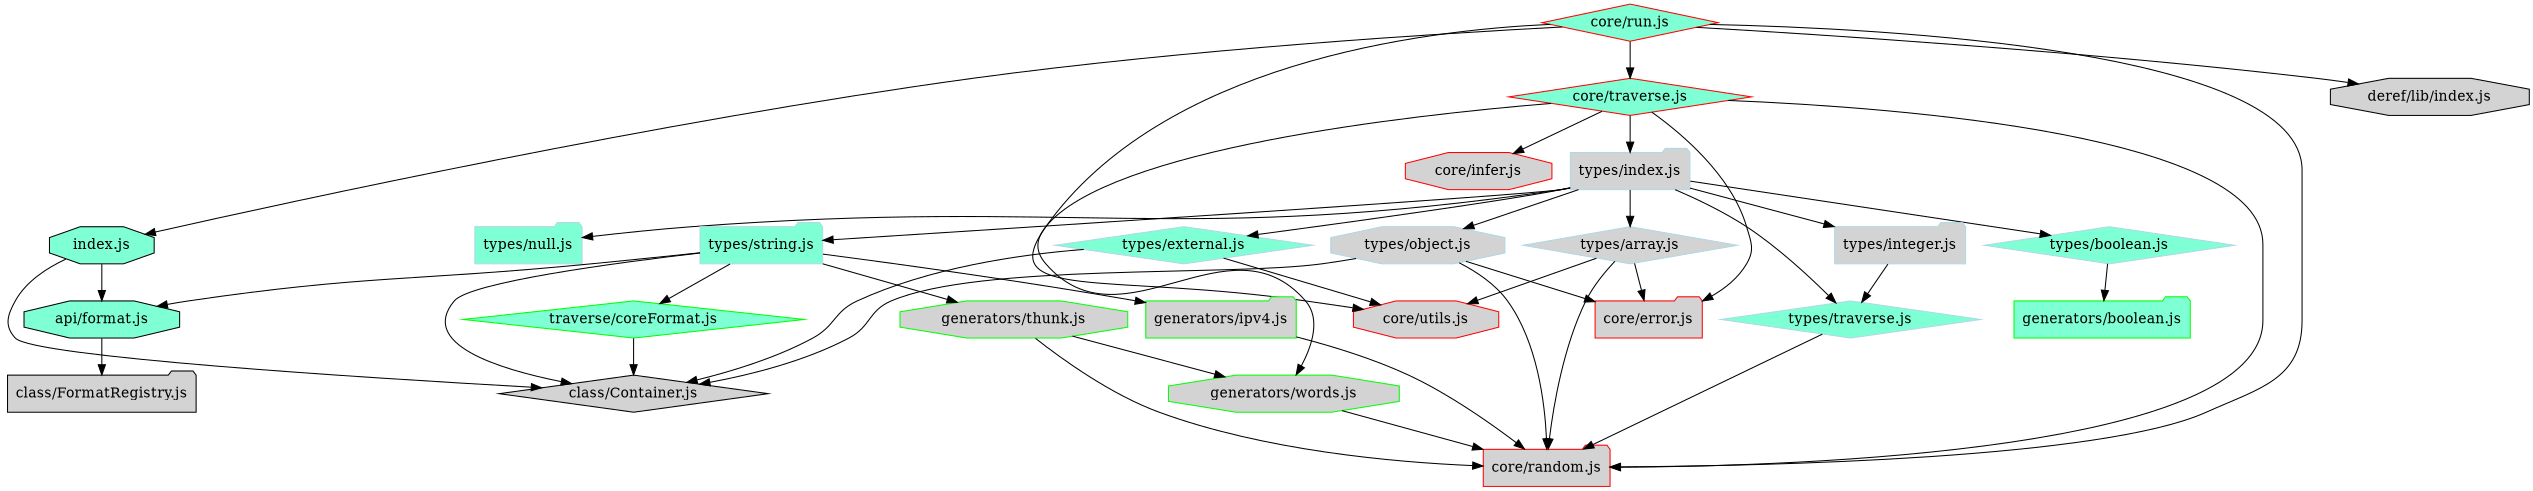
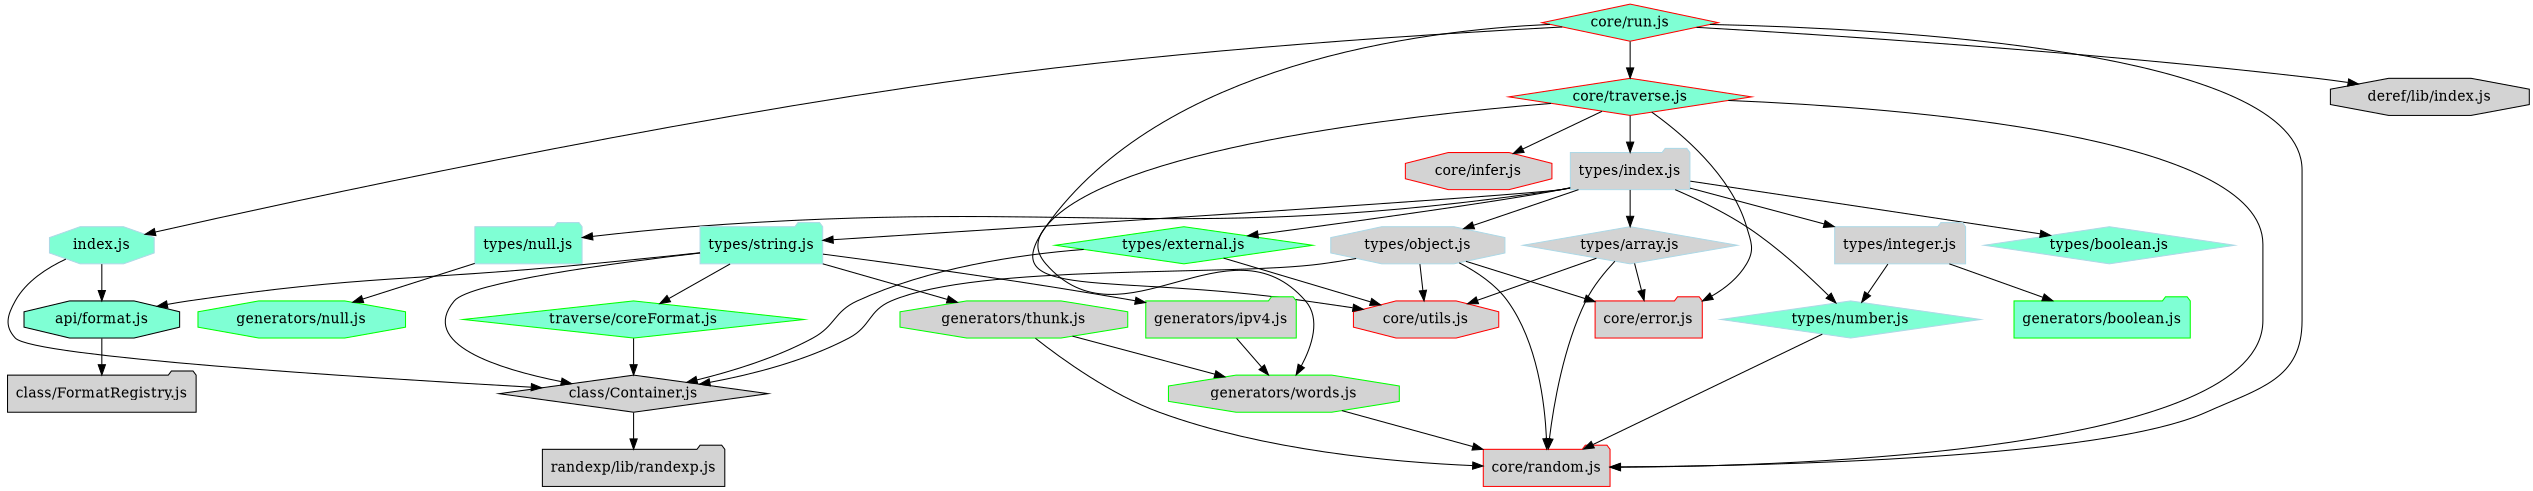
node "index.js": color black -> lightblue
node "types/external.js": color lightblue -> green
edge "types/object.js" -> "core/utils.js": added
edge "types/boolean.js" -> "generators/boolean.js": now "types/integer.js" -> "generators/boolean.js"
node "generators/null.js": added
node "types/traverse.js": label "types/traverse.js" -> "types/number.js"
edge "generators/ipv4.js" -> "core/random.js": now "generators/ipv4.js" -> "generators/words.js"
node "randexp/lib/randexp.js": added
